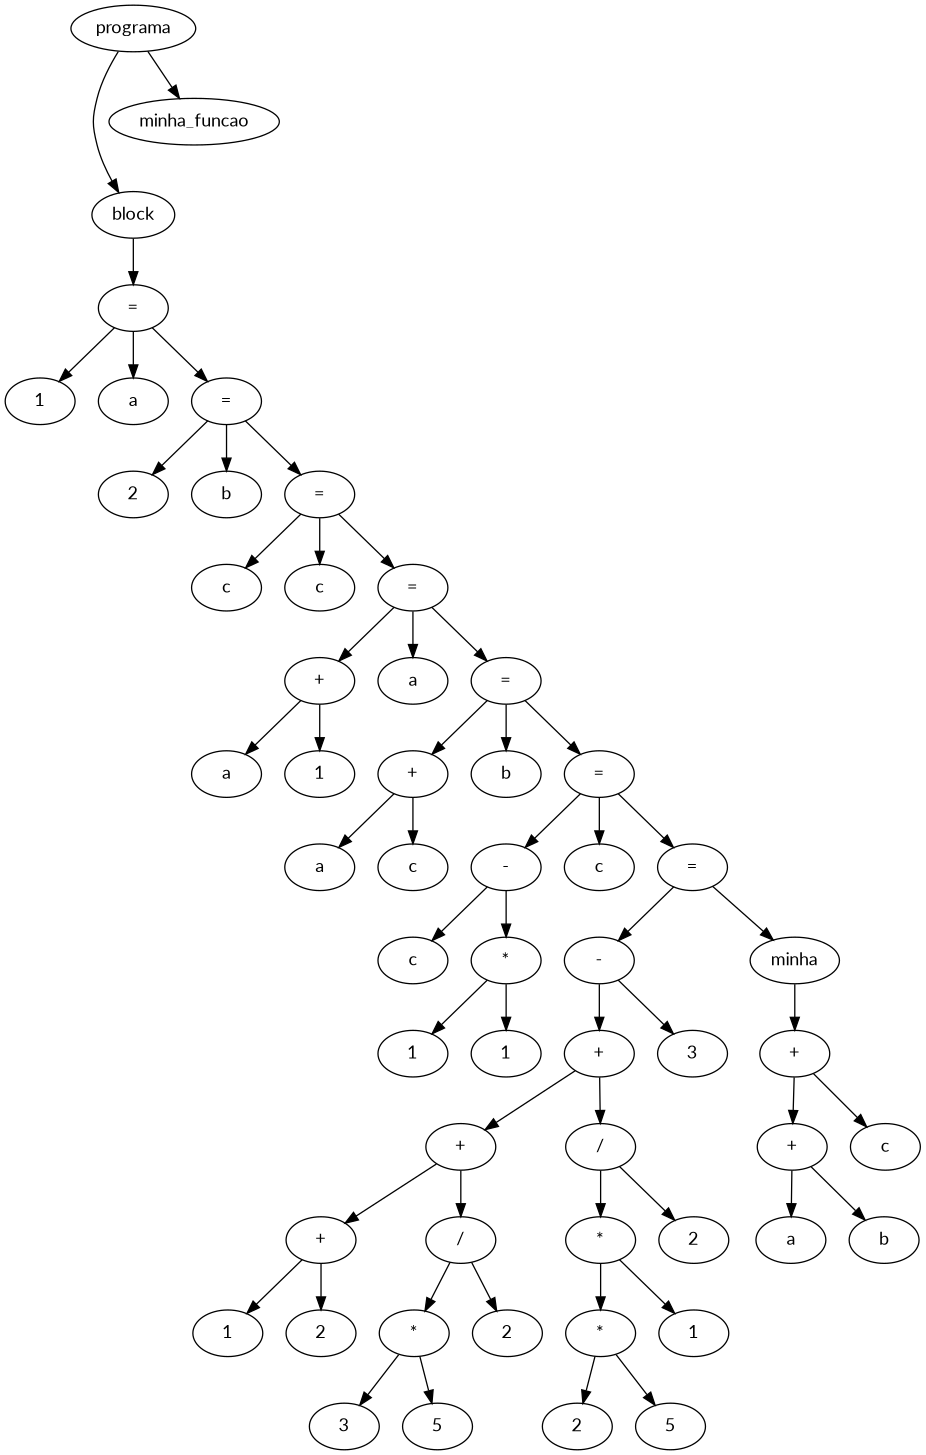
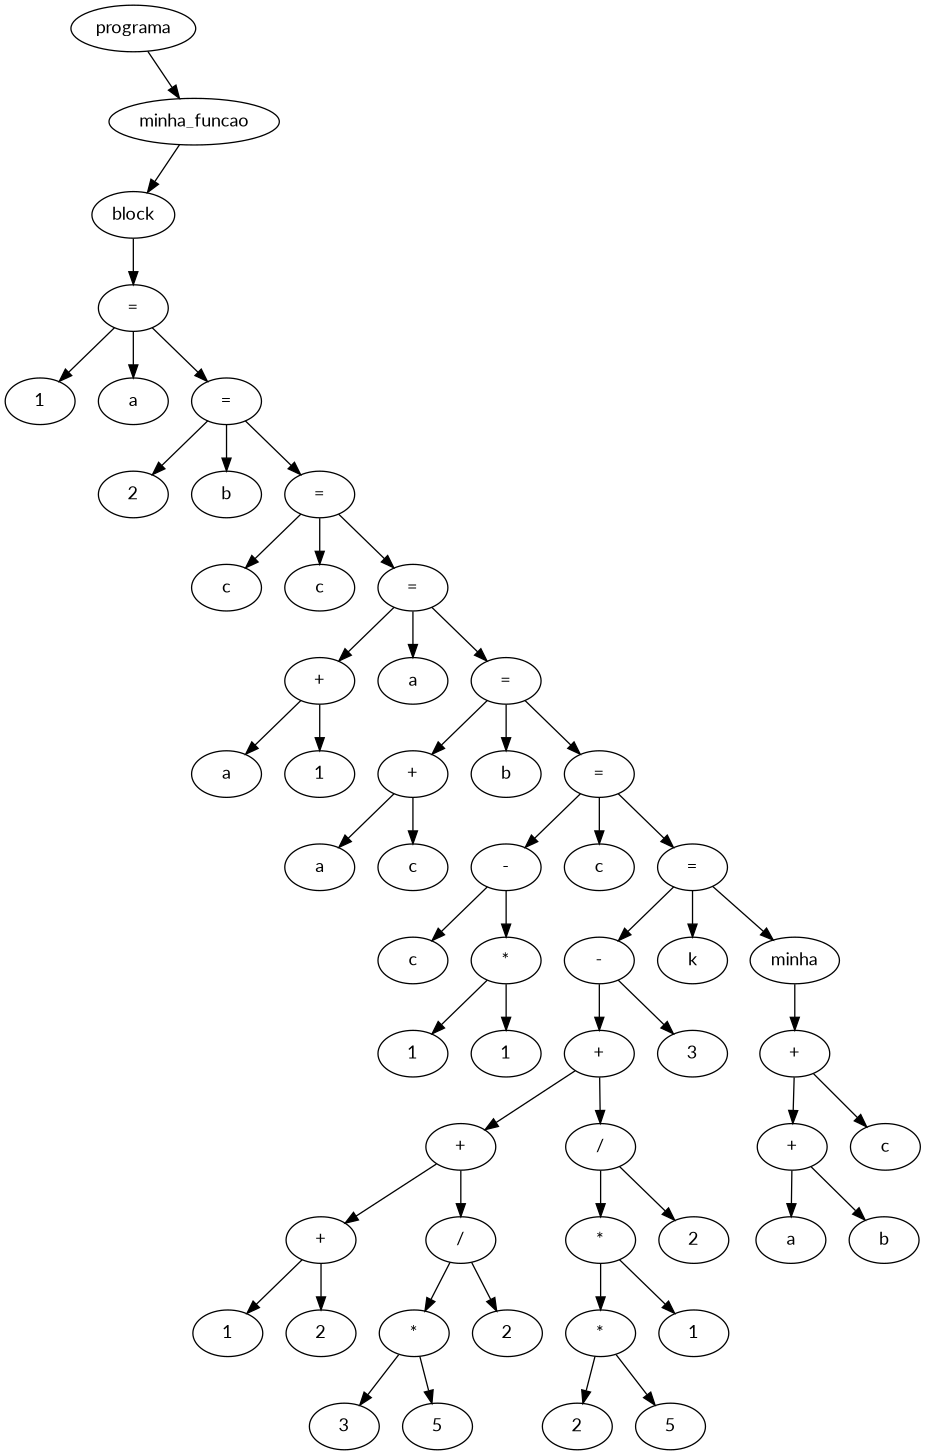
edge "programa" -> "block": now "minha_funcao" -> "block"
node "k": added
